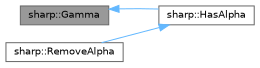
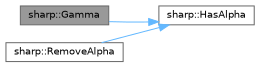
edge "sharp::HasAlpha" -> "sharp::Gamma": reversed
